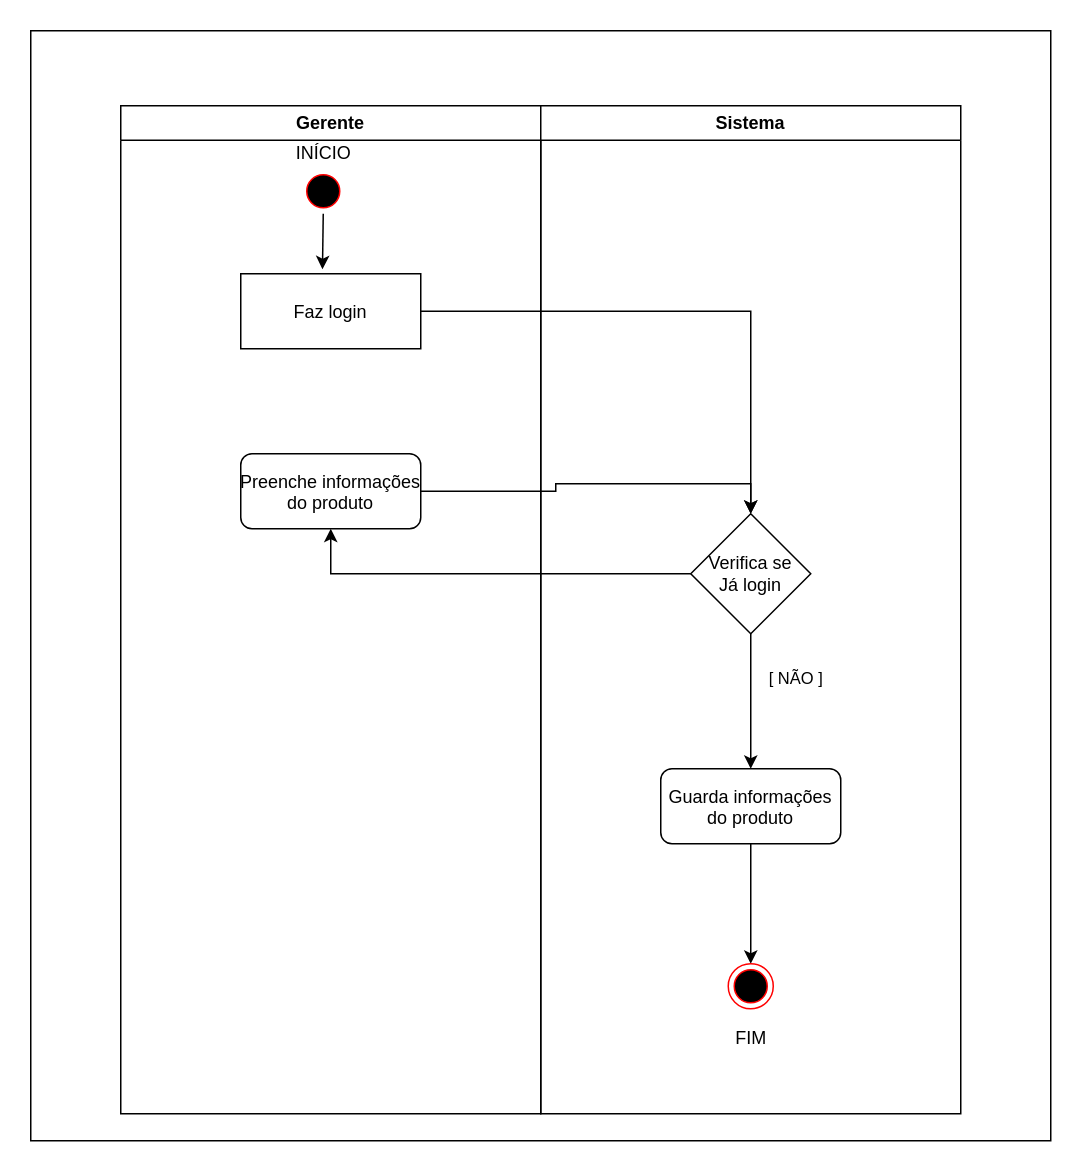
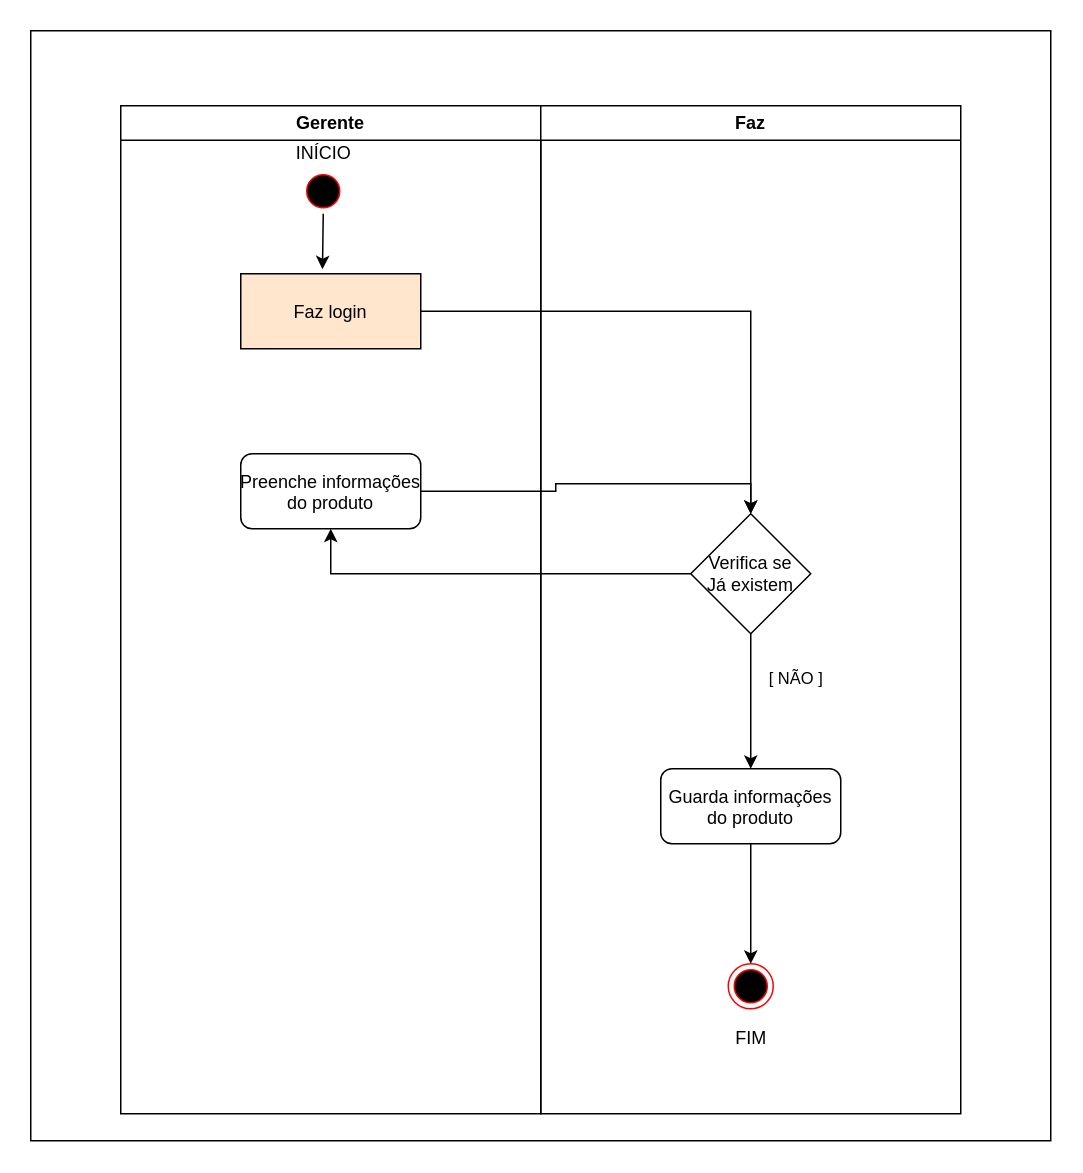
node "Sistema": label "Sistema" -> "Faz"
node "Faz login": fillcolor #ffffff -> #ffe6cc
node "Verifica se Já login": label "Verifica se Já login" -> "Verifica se Já existem"
